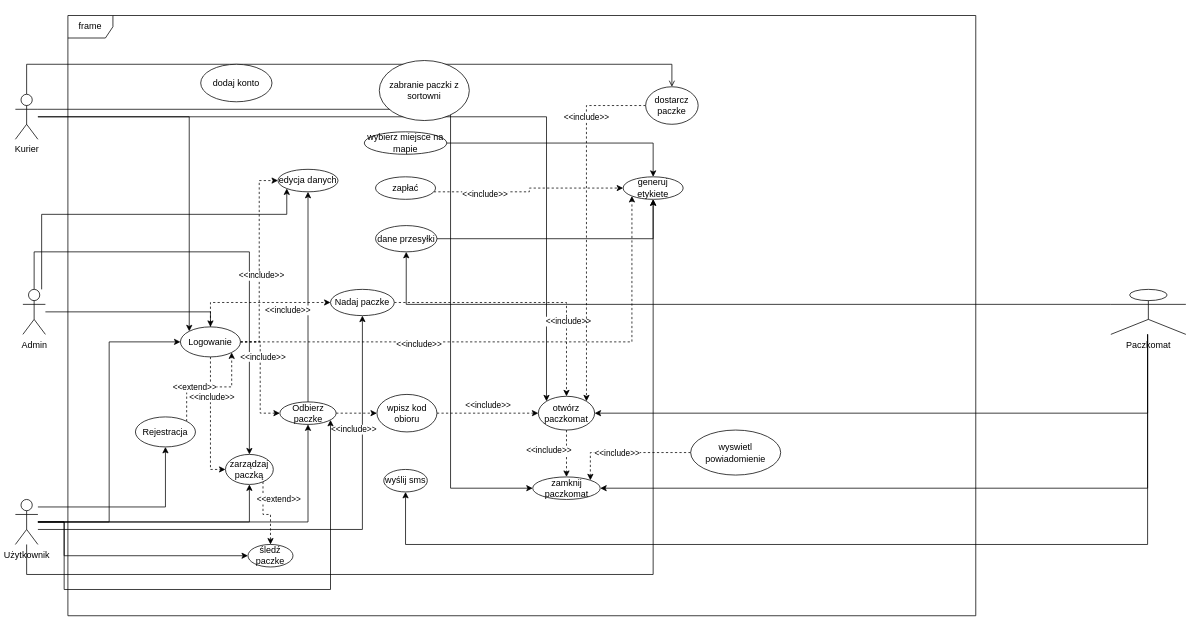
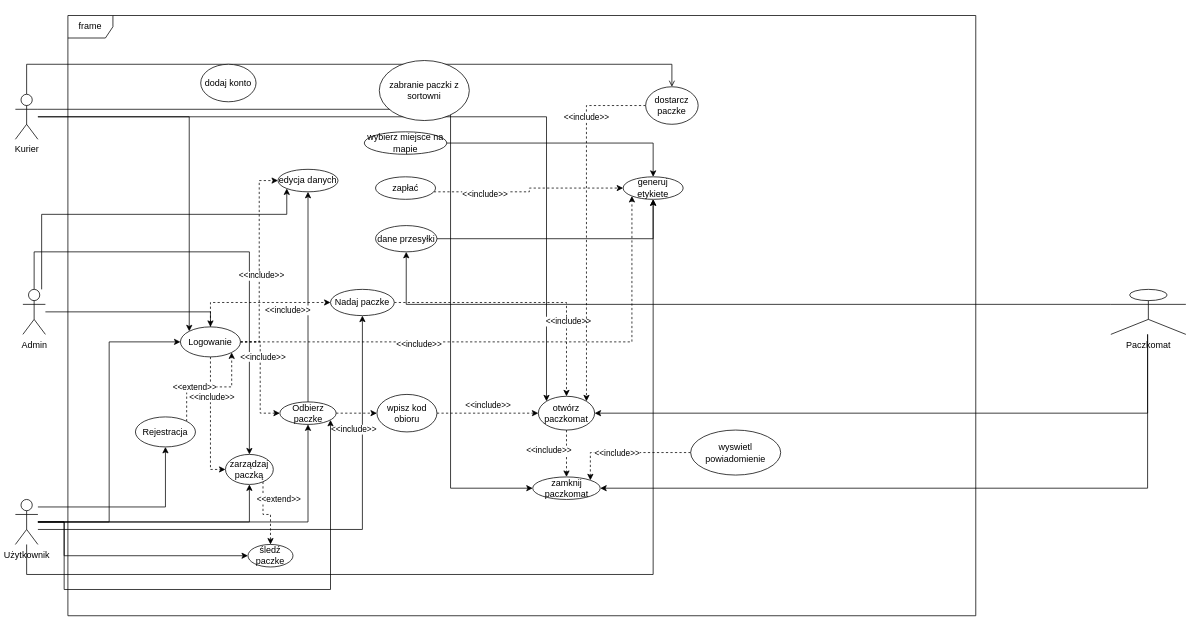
node "dodaj konto": size 71x38 -> 55x38
node "wyślij sms": removed
edge "Paczkomat" -> "wyślij sms": removed
